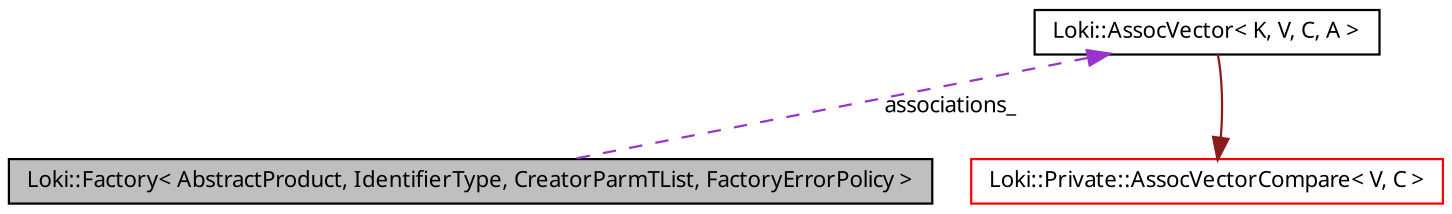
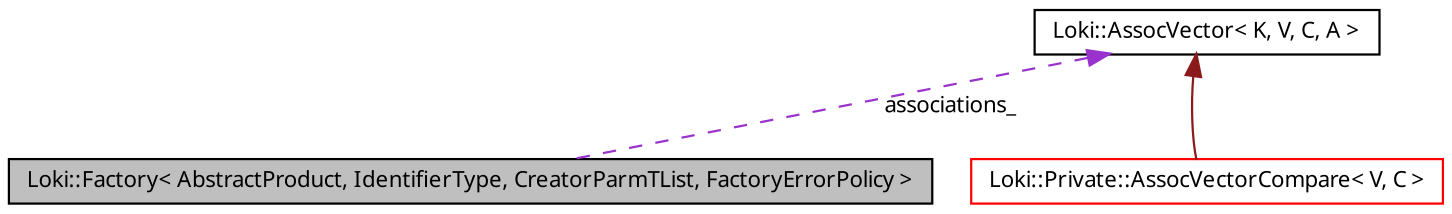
edge "Loki::AssocVector< K, V, C, A >" -> "Loki::Private::AssocVectorCompare< V, C >": reversed
